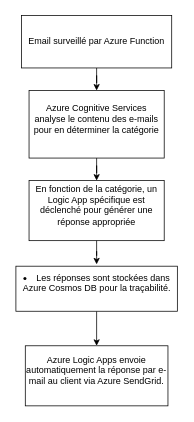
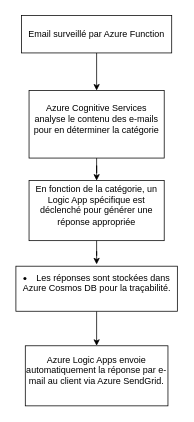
node "Email surveillé par Azure Function": size 150x53 -> 150x38
